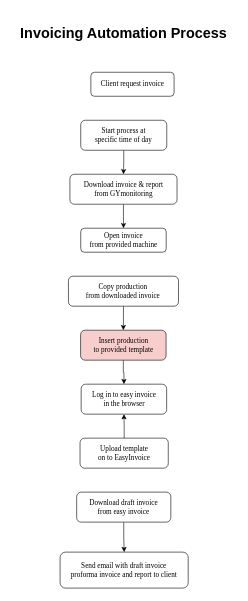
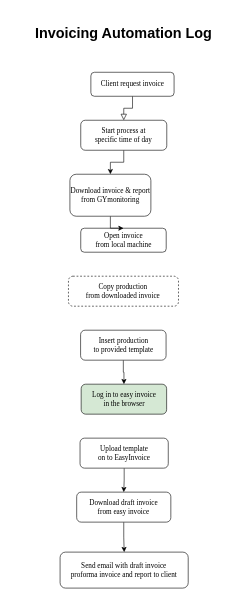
node "Invoicing Automation Process": label "Invoicing Automation Process" -> "Invoicing Automation Log"
edge "Client request invoice" -> "Start process at specific time of day": added
node "Download invoice & report from GYmonitoring": size 107x30 -> 81x42
node "Open invoice from provided machine": label "Open invoice from provided machine" -> "Open invoice from local machine"
node "Copy production from downloaded invoice": style solid -> dashed
edge "Copy production from downloaded invoice" -> "Insert production to provided template": removed
node "Insert production to provided template": fillcolor #f8cecc -> #ffffff
node "Log in to easy invoice in the browser": fillcolor #ffffff -> #d5e8d4
edge "Upload template on to EasyInvoice" -> "Log in to easy invoice in the browser": now "Upload template on to EasyInvoice" -> "Download draft invoice from easy invoice"
